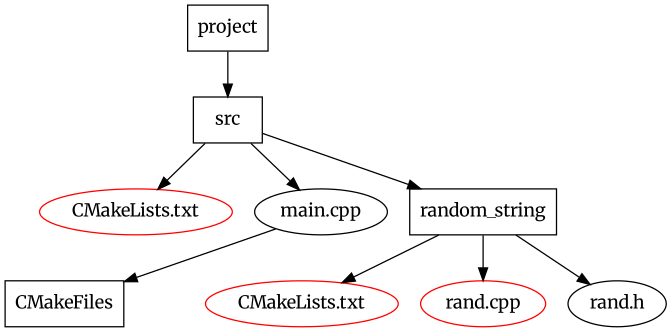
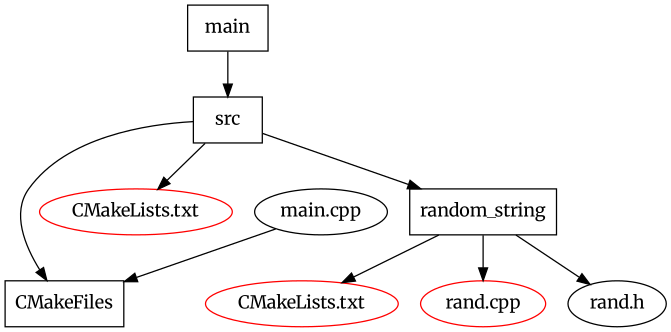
node "project": label "project" -> "main"
edge "src" -> "main.cpp": now "src" -> "CMakeFiles"
